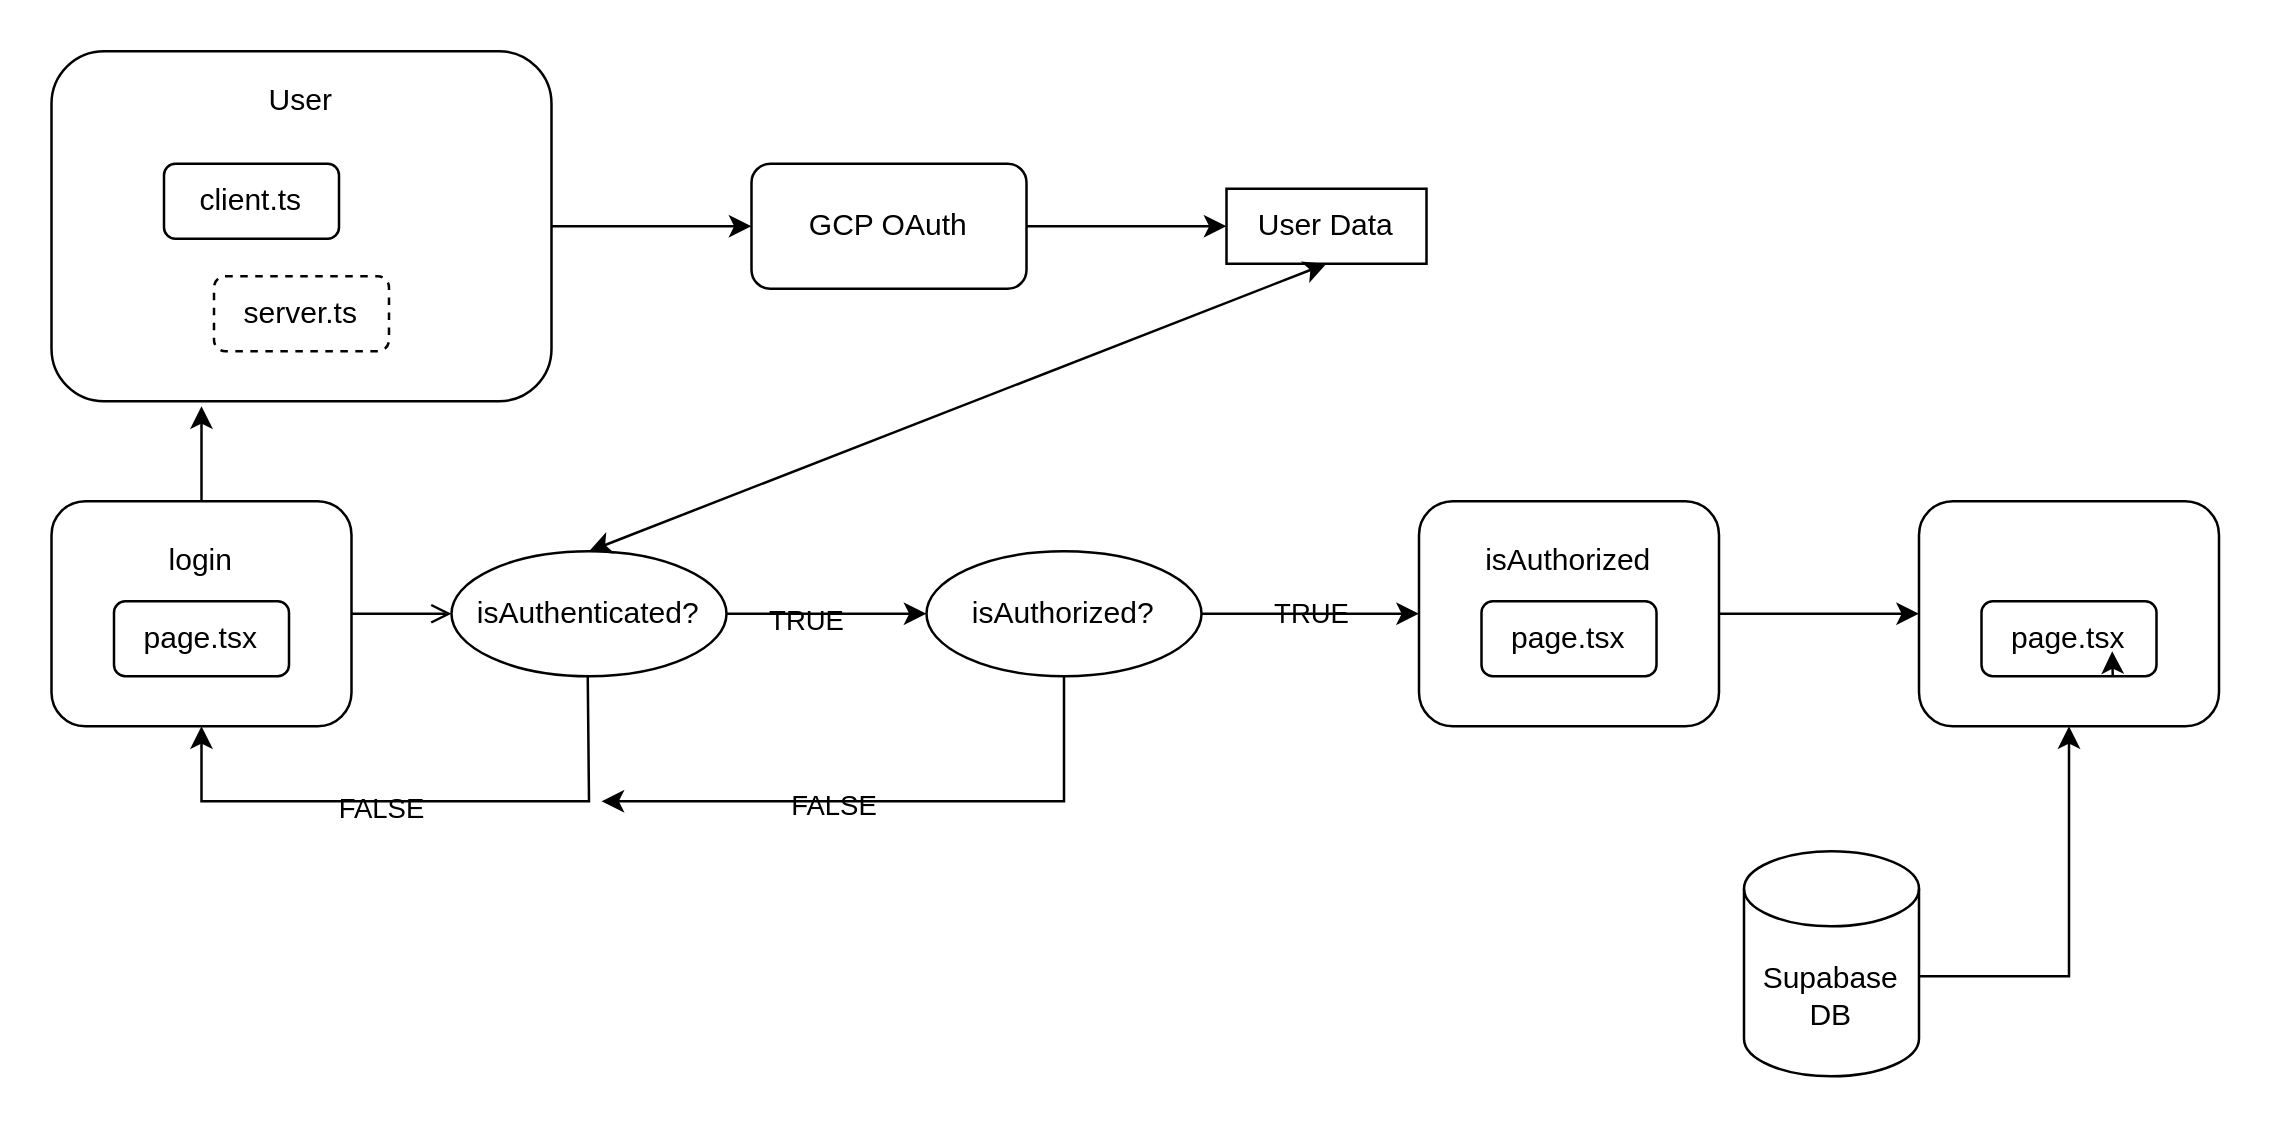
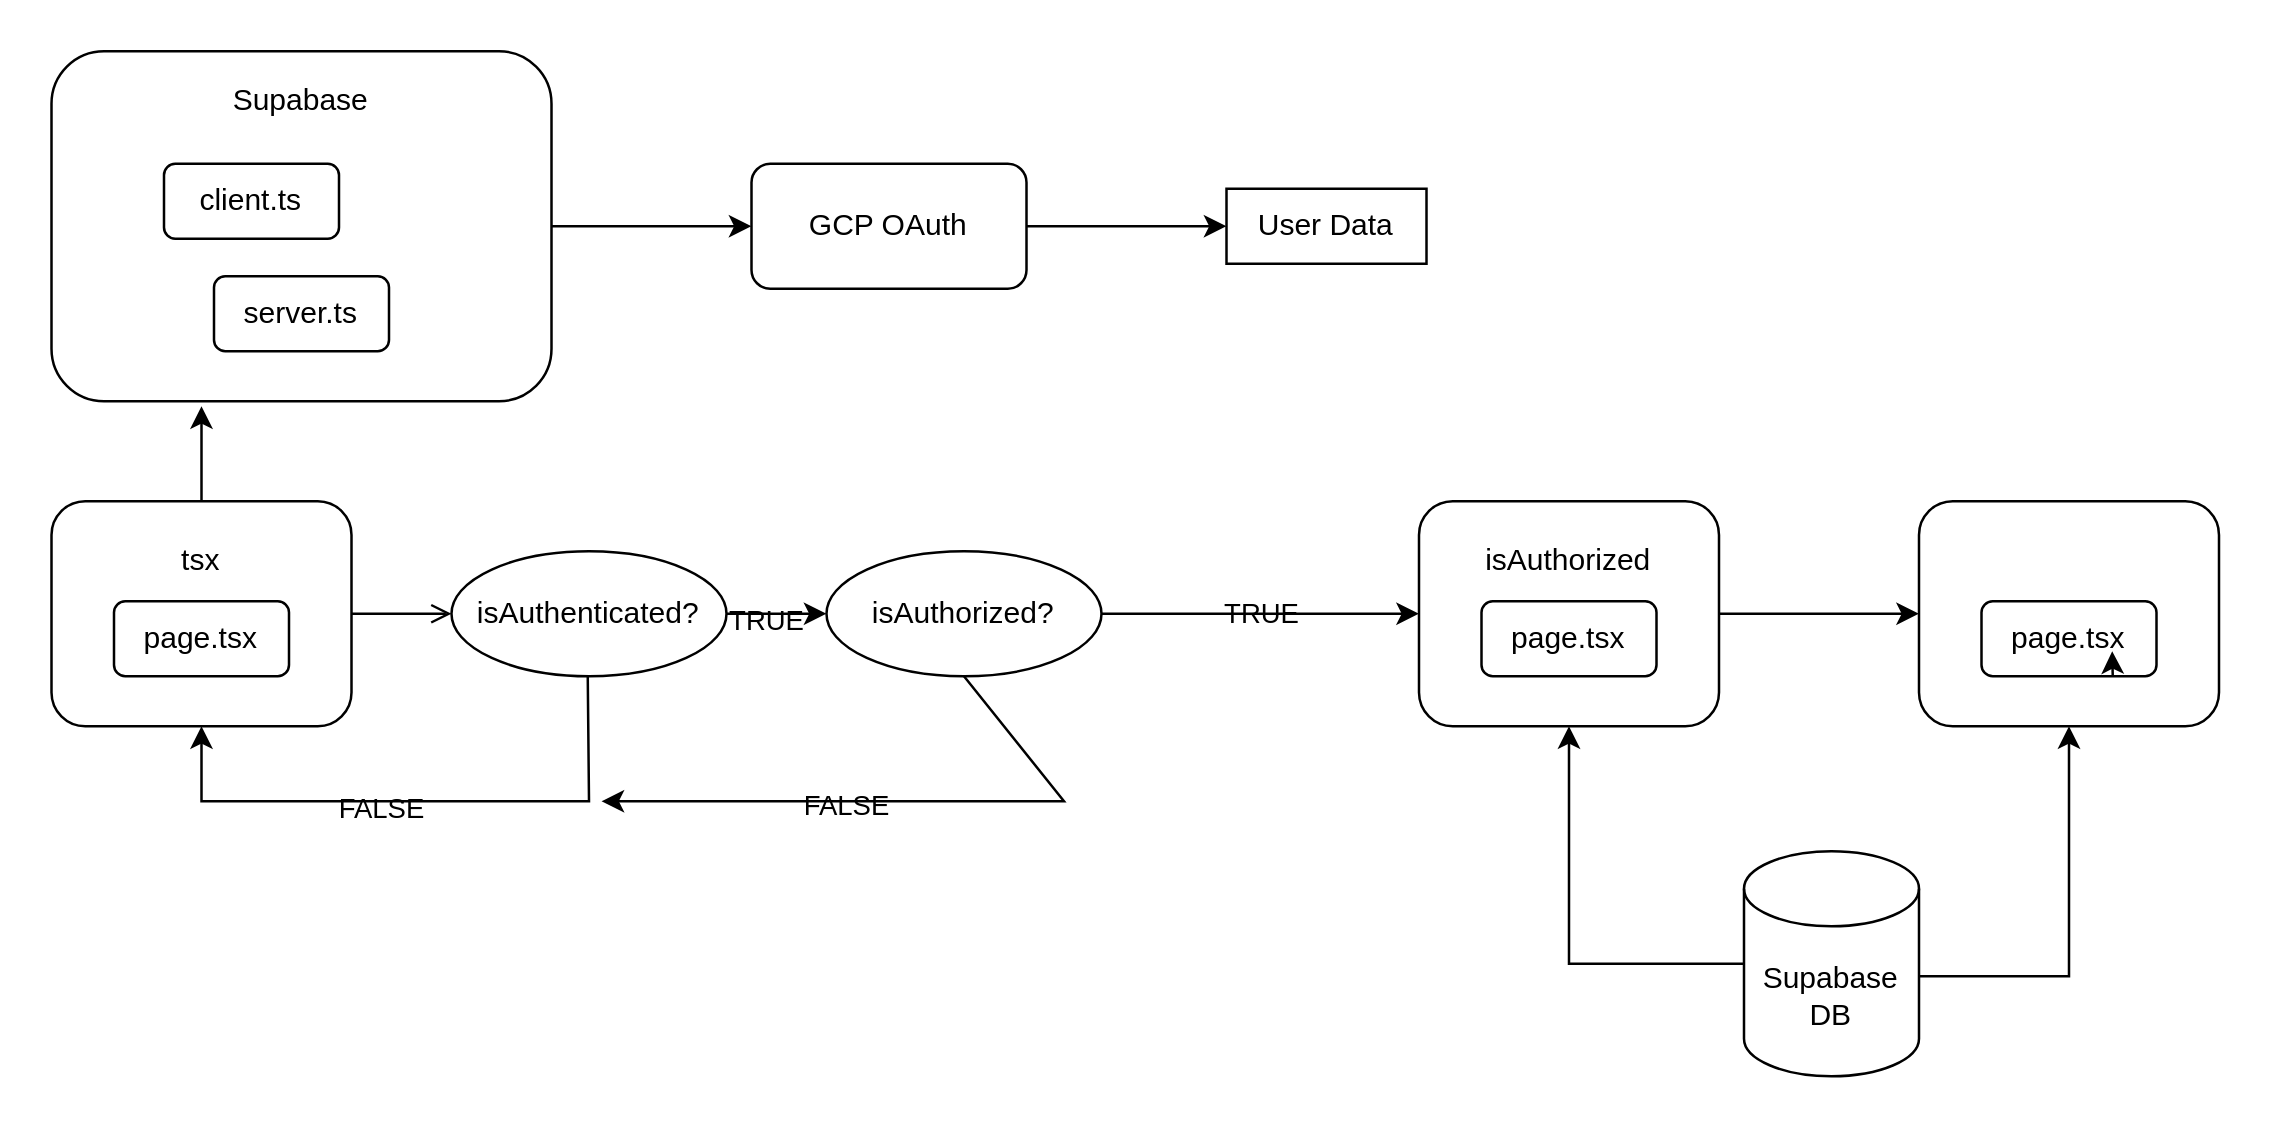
node "User": label "User" -> "Supabase"
node "server.ts": style dashed -> solid
edge "User Data" -- "isAuthenticated?": removed
node "login": label "login" -> "tsx"
node "isAuthorized?": moved (1064, 614) -> (964, 614)
edge "Supabase DB" -> "isAuthorized": added
